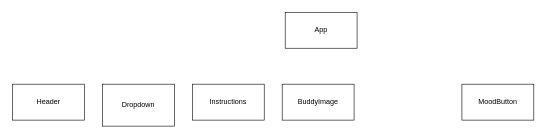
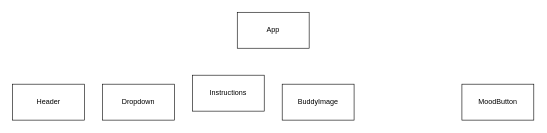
node "App": moved (321, 30) -> (273, 30)
node "Instructions": moved (228, 102) -> (228, 93)
node "Dropdown": size 72x42 -> 72x36
